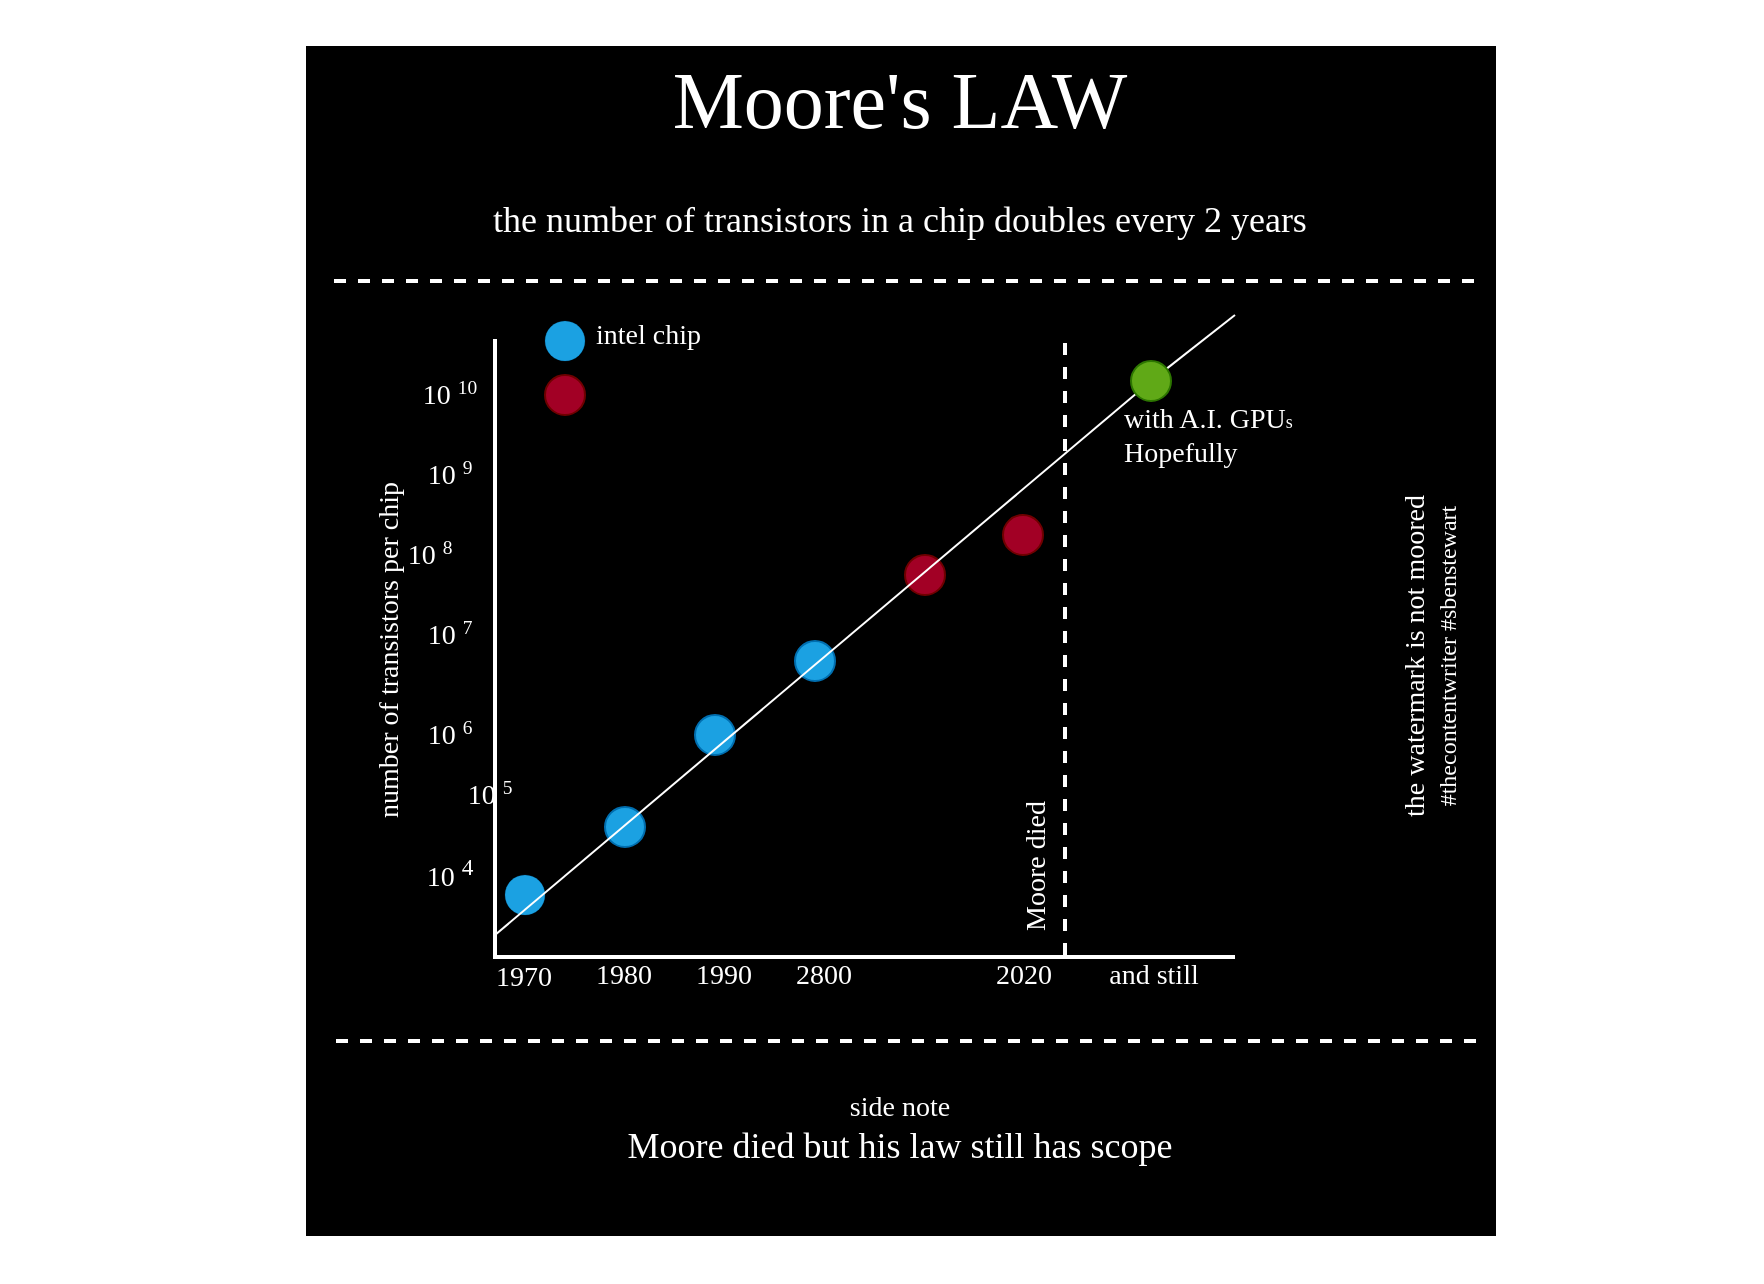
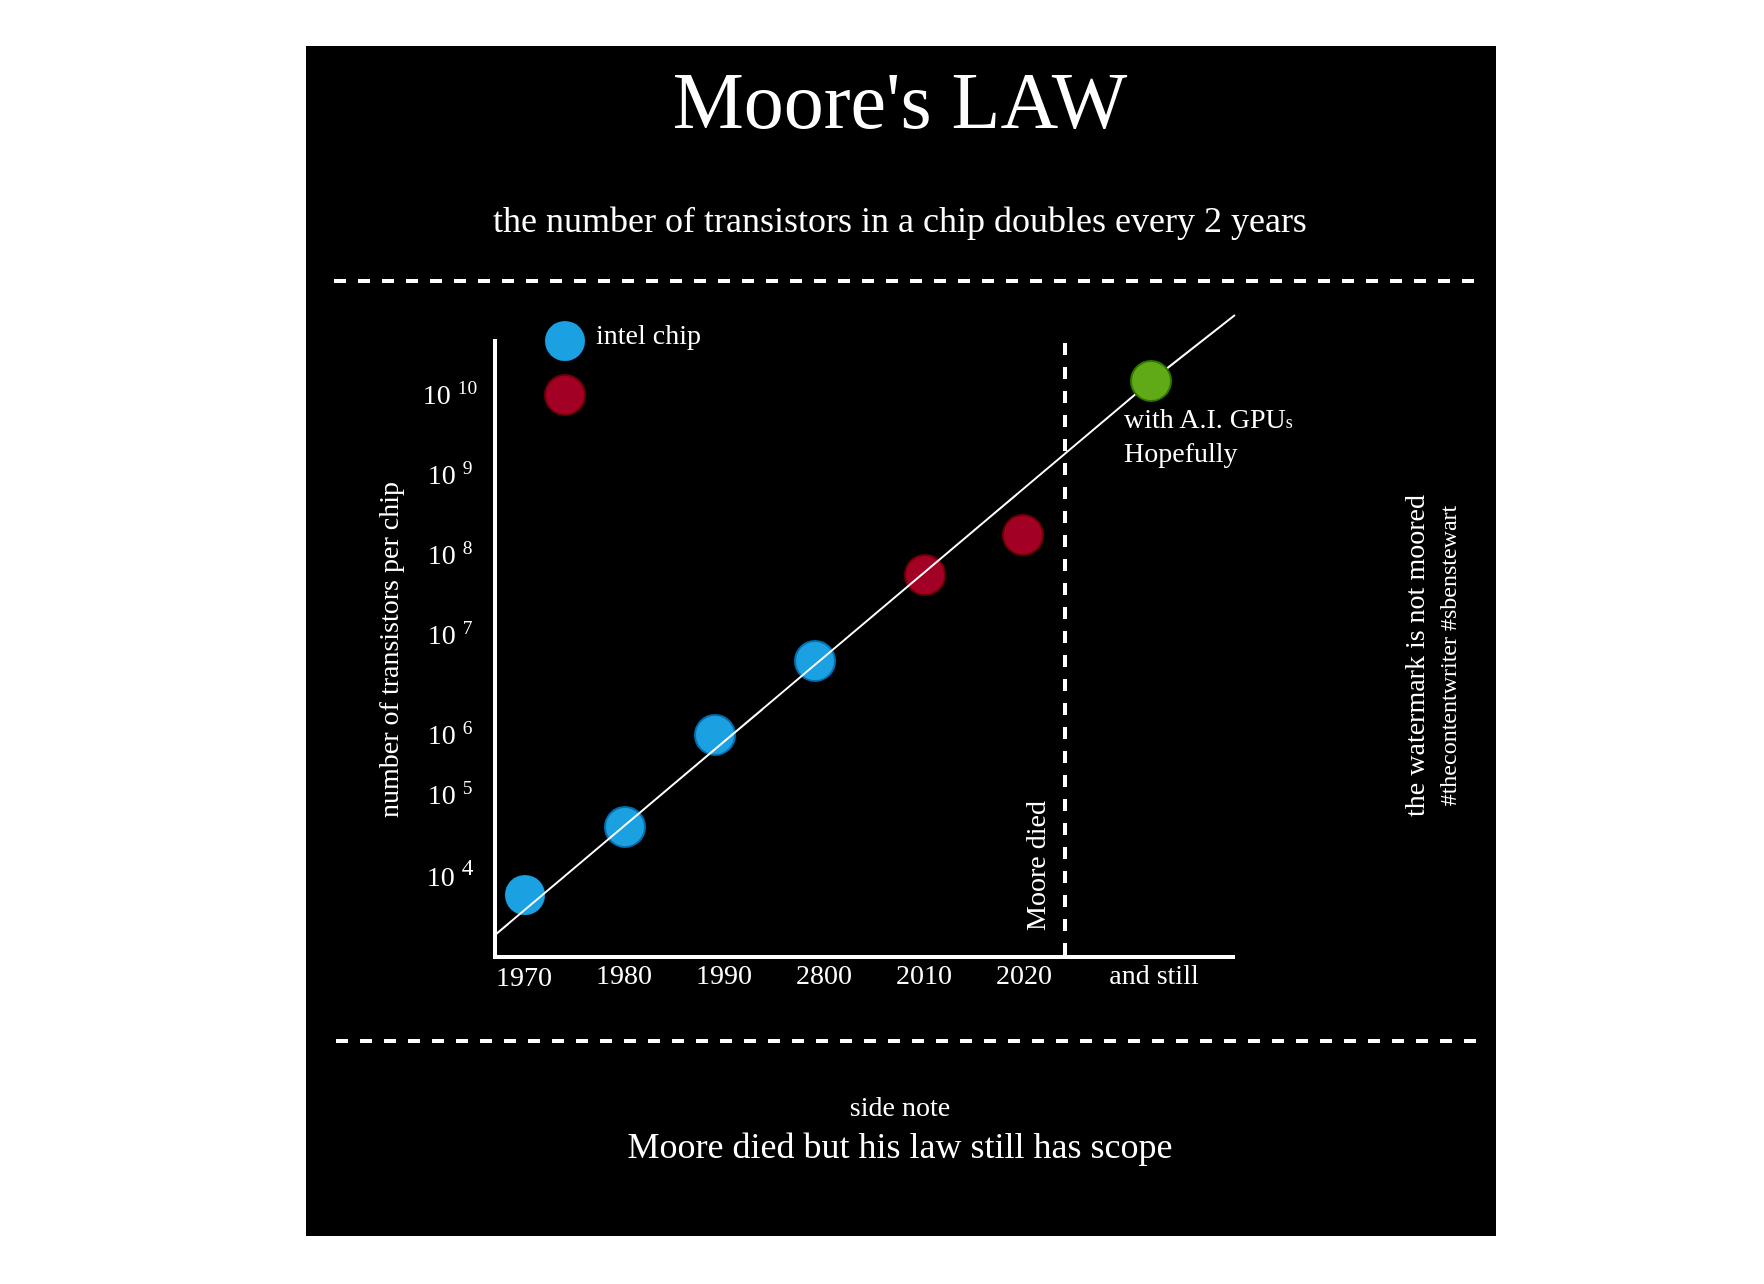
node "10 8": moved (431, 555) -> (451, 555)
node "10 5": moved (491, 795) -> (451, 795)
node "2010": added
